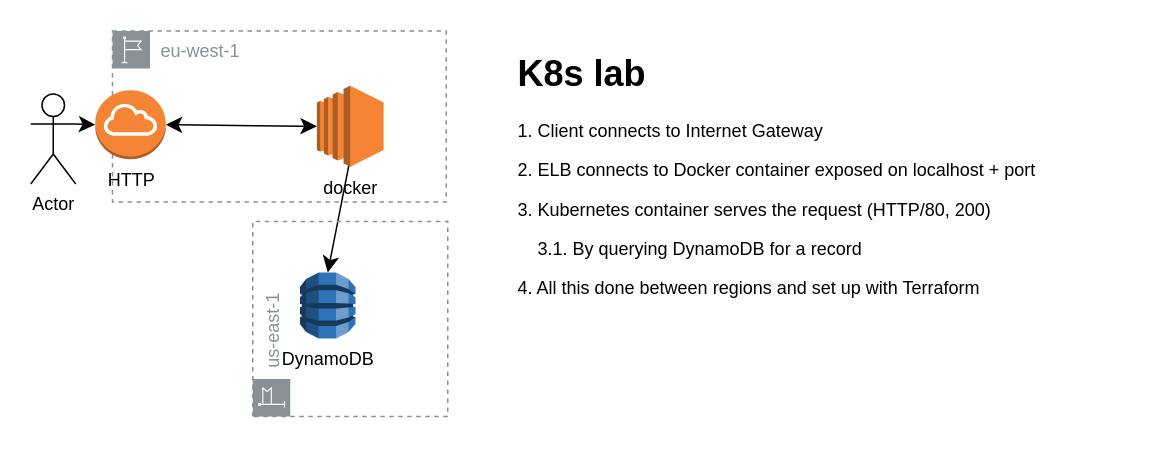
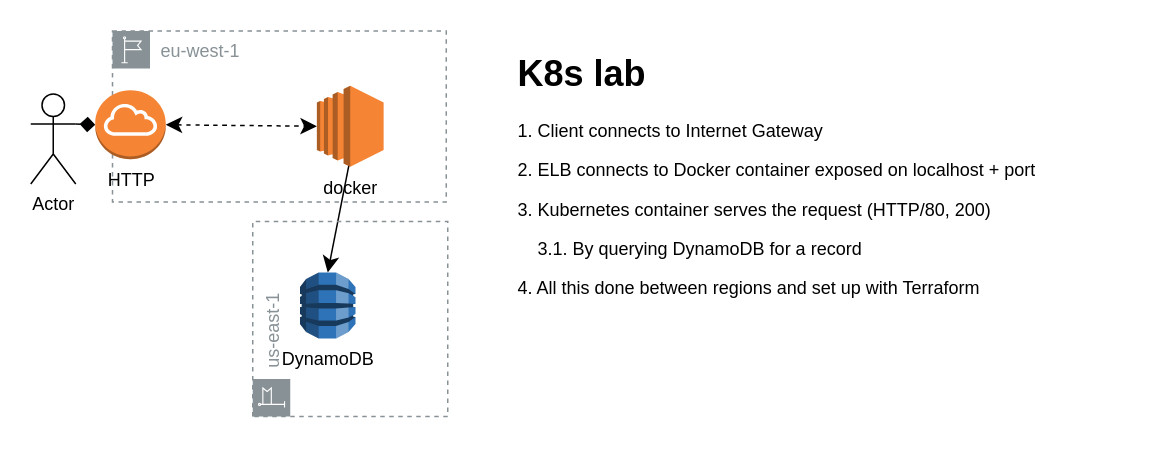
edge "Actor" -> "HTTP": arrowhead classic -> diamond
edge "HTTP" -- "docker": style solid -> dashed
